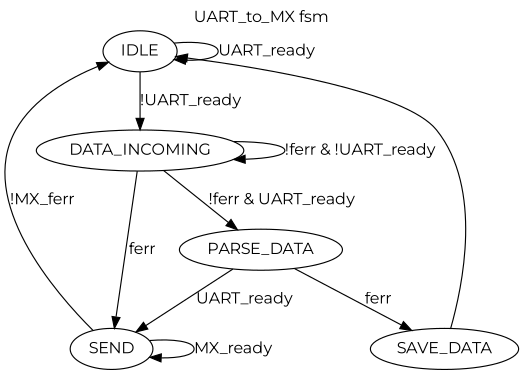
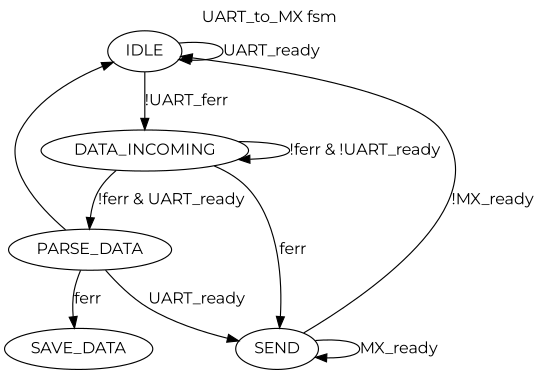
edge "IDLE" -> "DATA_INCOMING": label "!UART_ready" -> "!UART_ferr"
edge "SAVE_DATA" -> "IDLE": now "PARSE_DATA" -> "IDLE"
edge "SEND" -> "IDLE": label "!MX_ferr" -> "!MX_ready"
